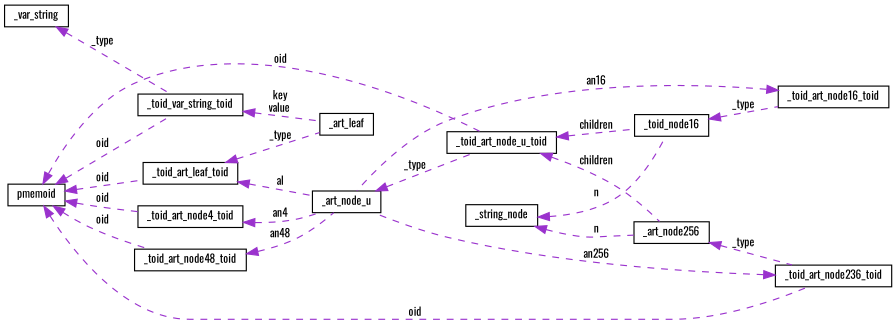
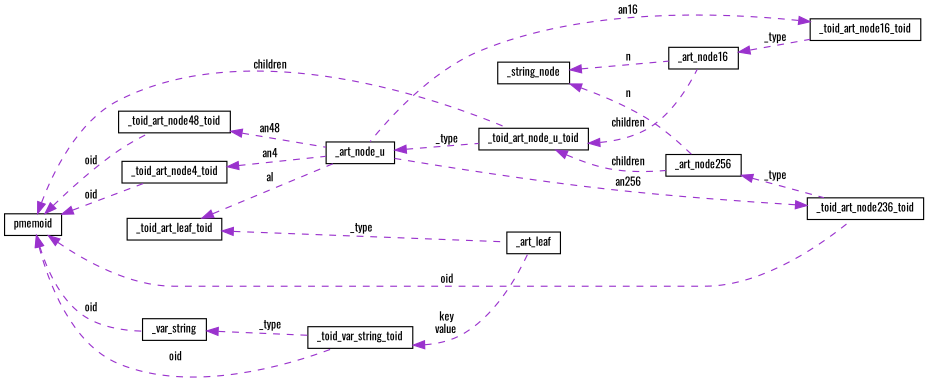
edge "_toid_art_node_u_toid" -> "pmemoid": label " oid" -> " children"
node "_toid_node16": label "_toid_node16" -> "_art_node16"
edge "_toid_art_leaf_toid" -> "pmemoid": now "_var_string" -> "pmemoid"
